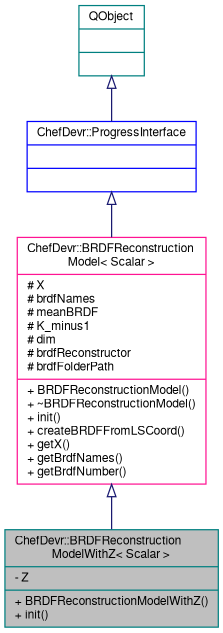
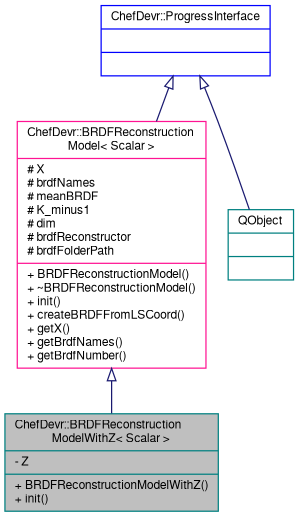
edge "ChefDevr::ProgressInterface" -> "QObject": reversed
